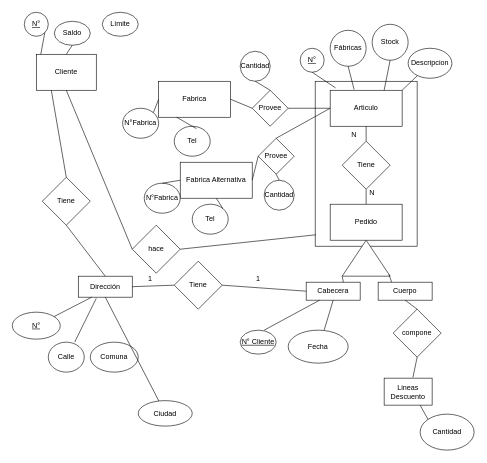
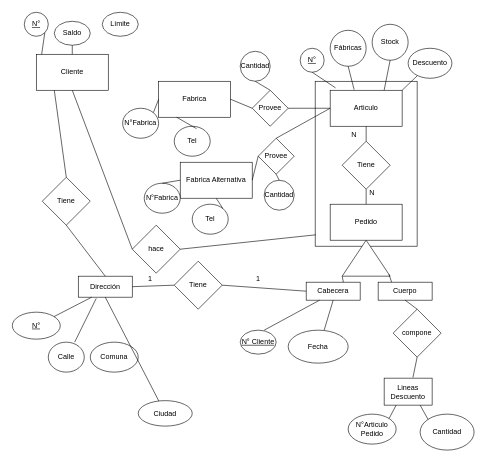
node "Descripcion": label "Descripcion" -> "Descuento"
node "Cliente": size 60x36 -> 72x36
edge "Lineas Descuento" -- "N°Articulo Pedido": added
node "N°Articulo Pedido": added
